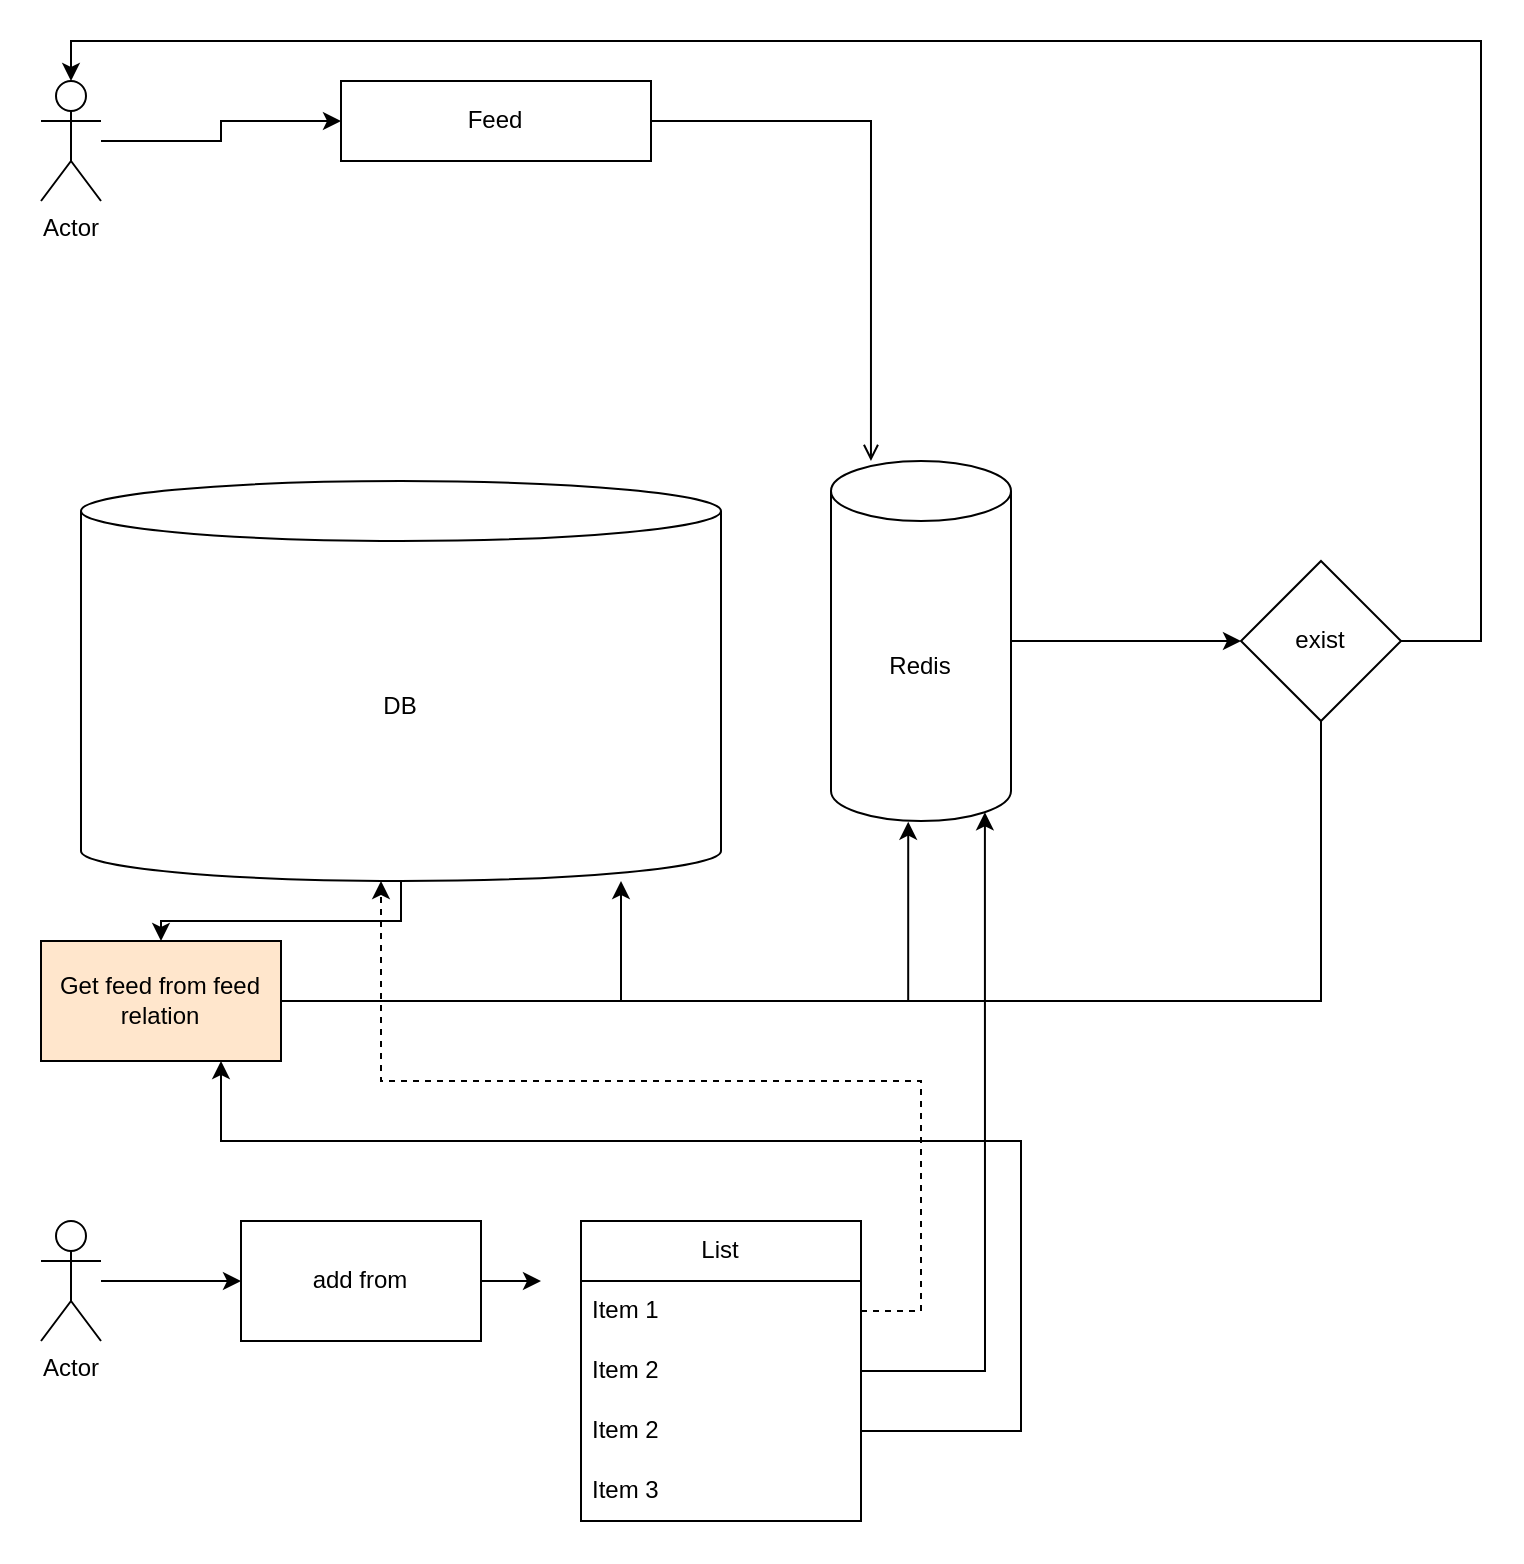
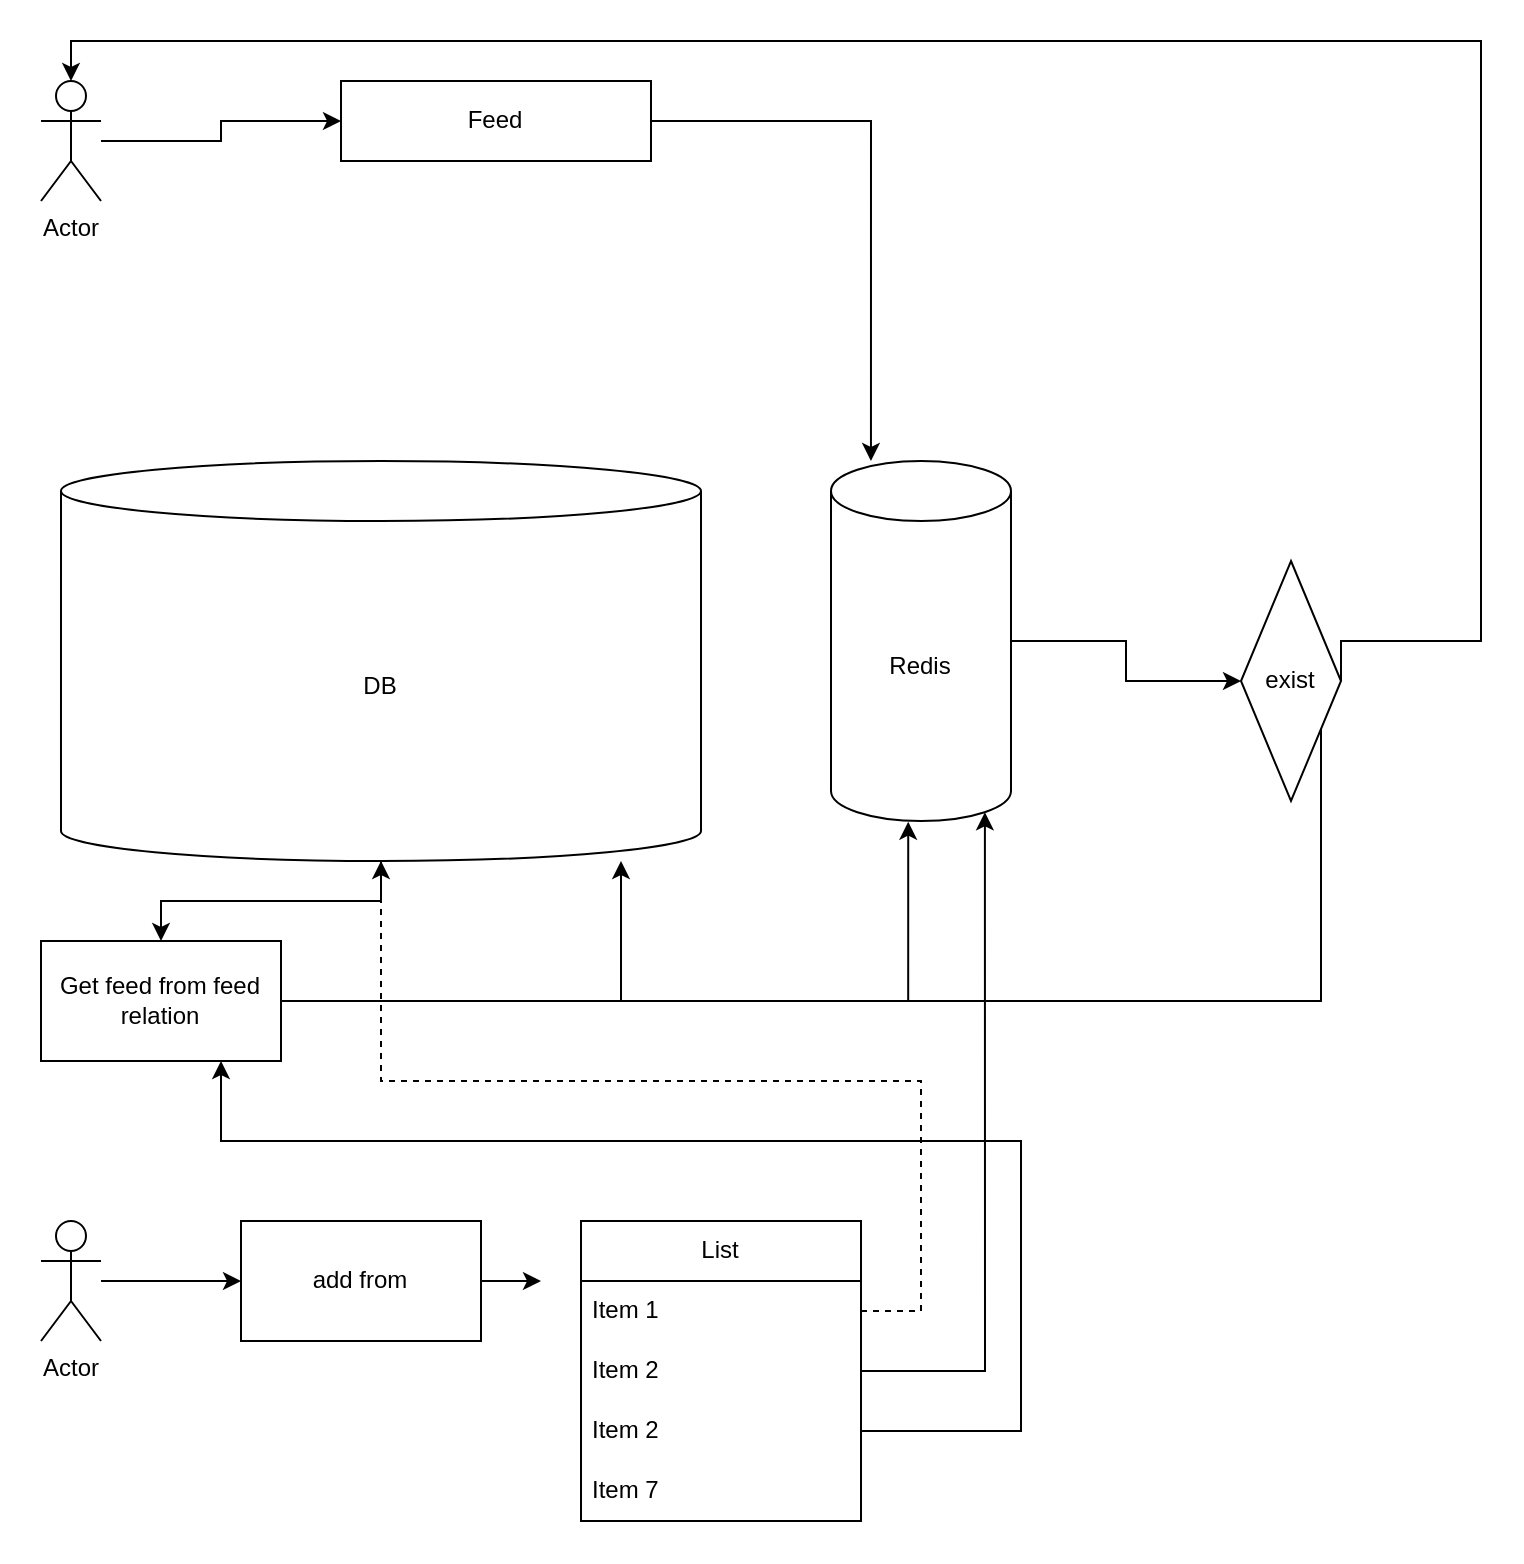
edge "Feed" -> "Redis": arrowhead open -> classic
node "exist": size 160x160 -> 100x240
node "DB": moved (401, 681) -> (381, 661)
node "Get feed from feed relation": fillcolor #ffe6cc -> #ffffff
node "Item 3": label "Item 3" -> "Item 7"
